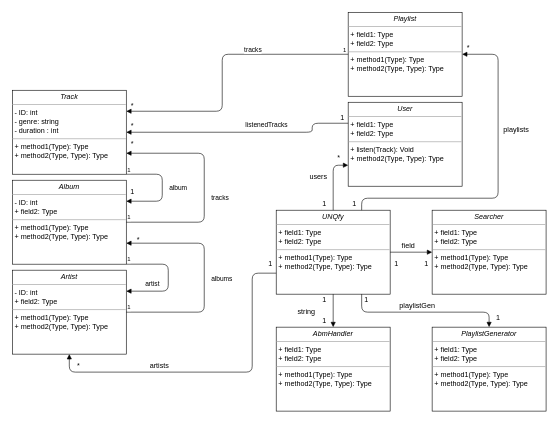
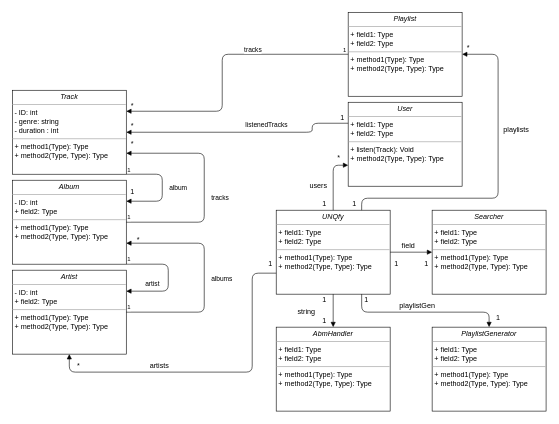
node "users": moved (318, 177) -> (318, 186)
